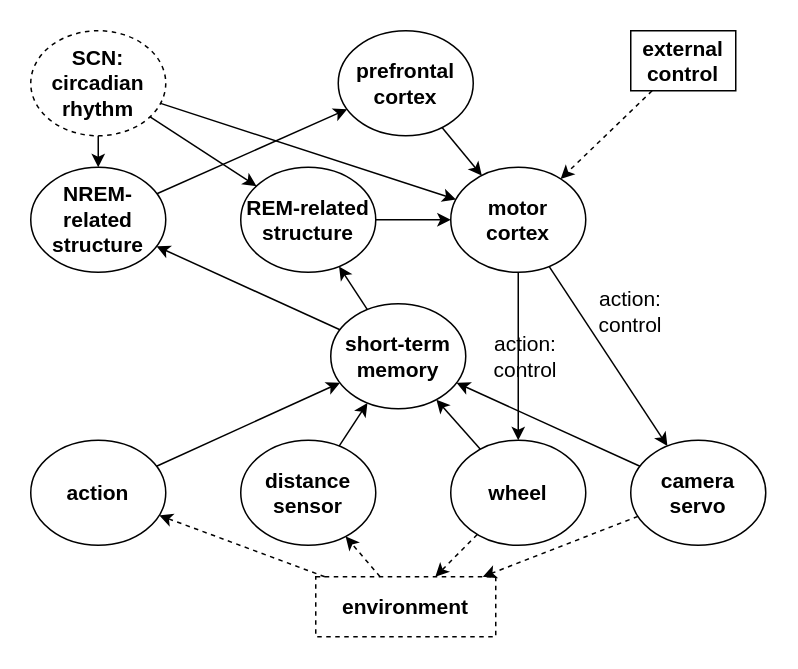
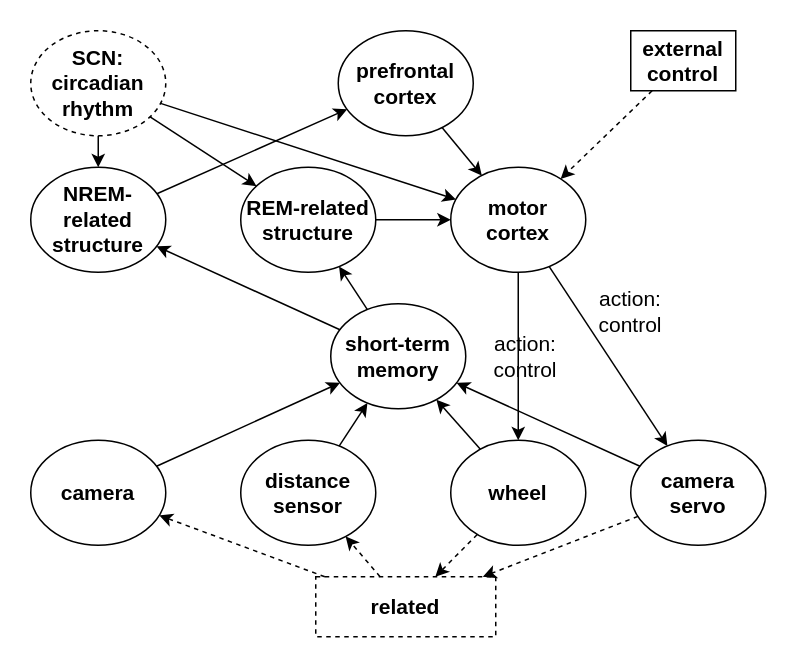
node "action": label "action" -> "camera"
node "environment": label "environment" -> "related"
